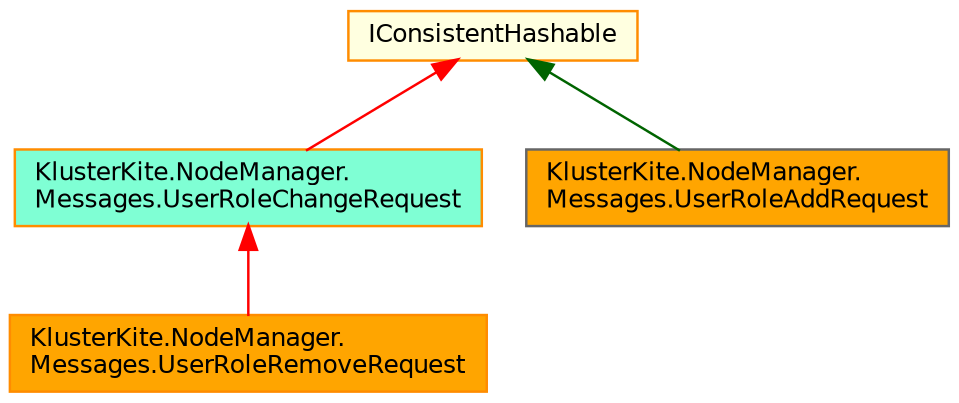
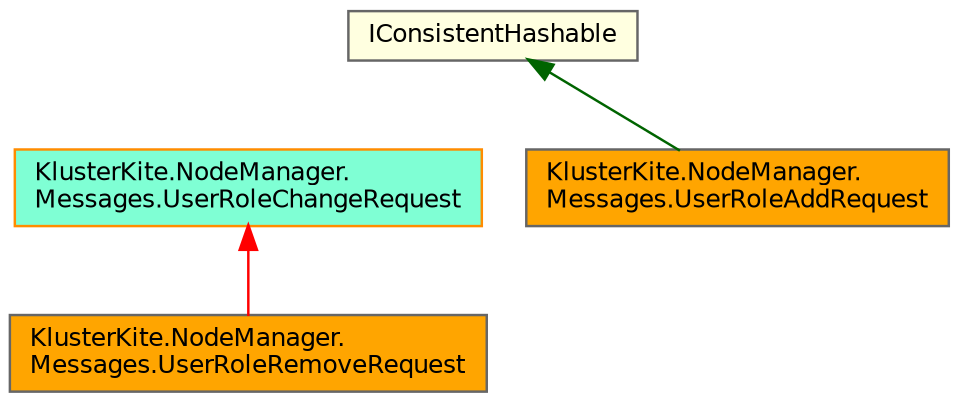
node "IConsistentHashable": color darkorange -> gray40
edge "KlusterKite.NodeManager. Messages.UserRoleChangeRequest" -> "IConsistentHashable": removed
node "KlusterKite.NodeManager. Messages.UserRoleRemoveRequest": color darkorange -> gray40
